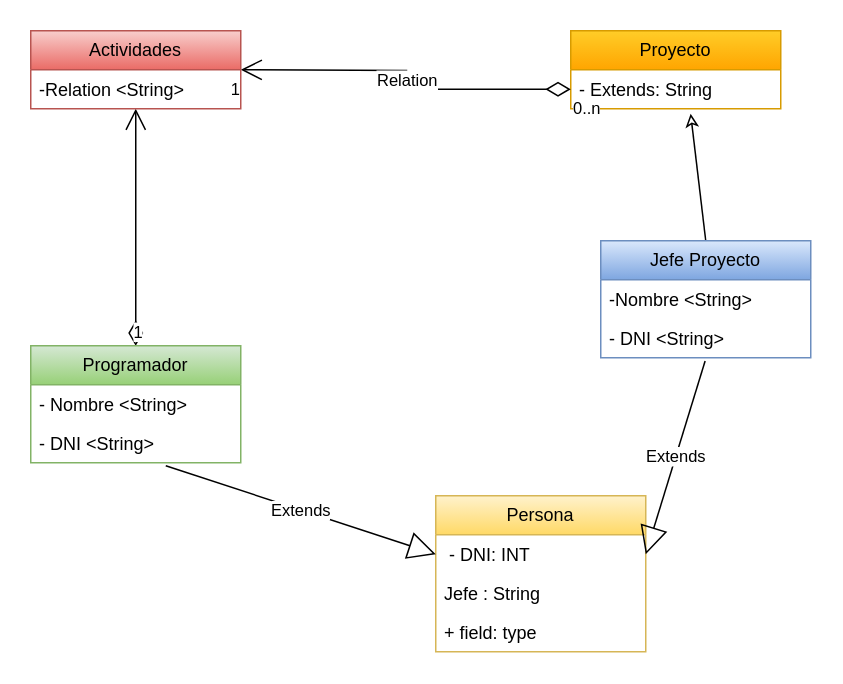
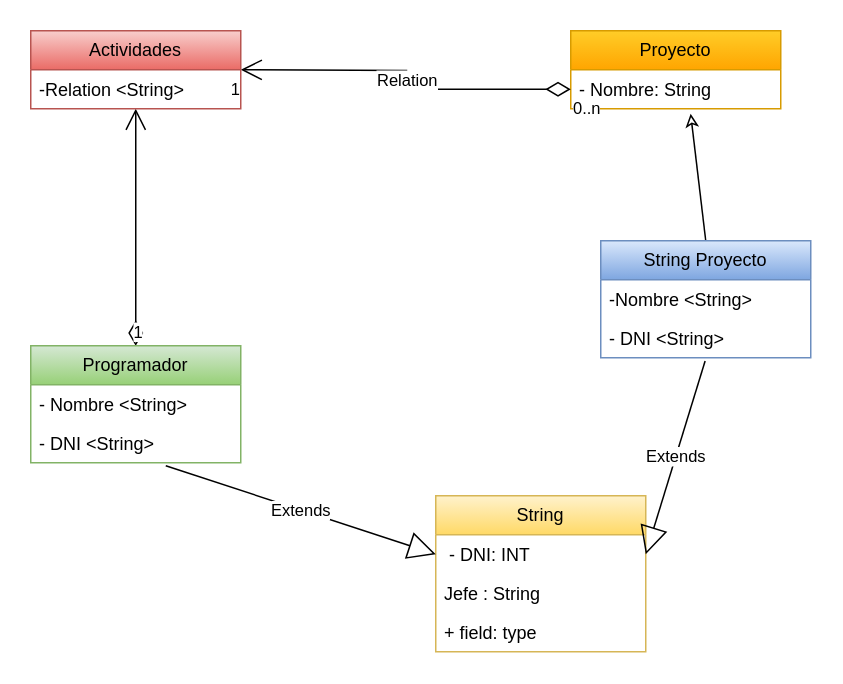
node "- Extends: String": label "- Extends: String" -> "- Nombre: String"
node "Jefe Proyecto": label "Jefe Proyecto" -> "String Proyecto"
node "Persona": label "Persona" -> "String"
